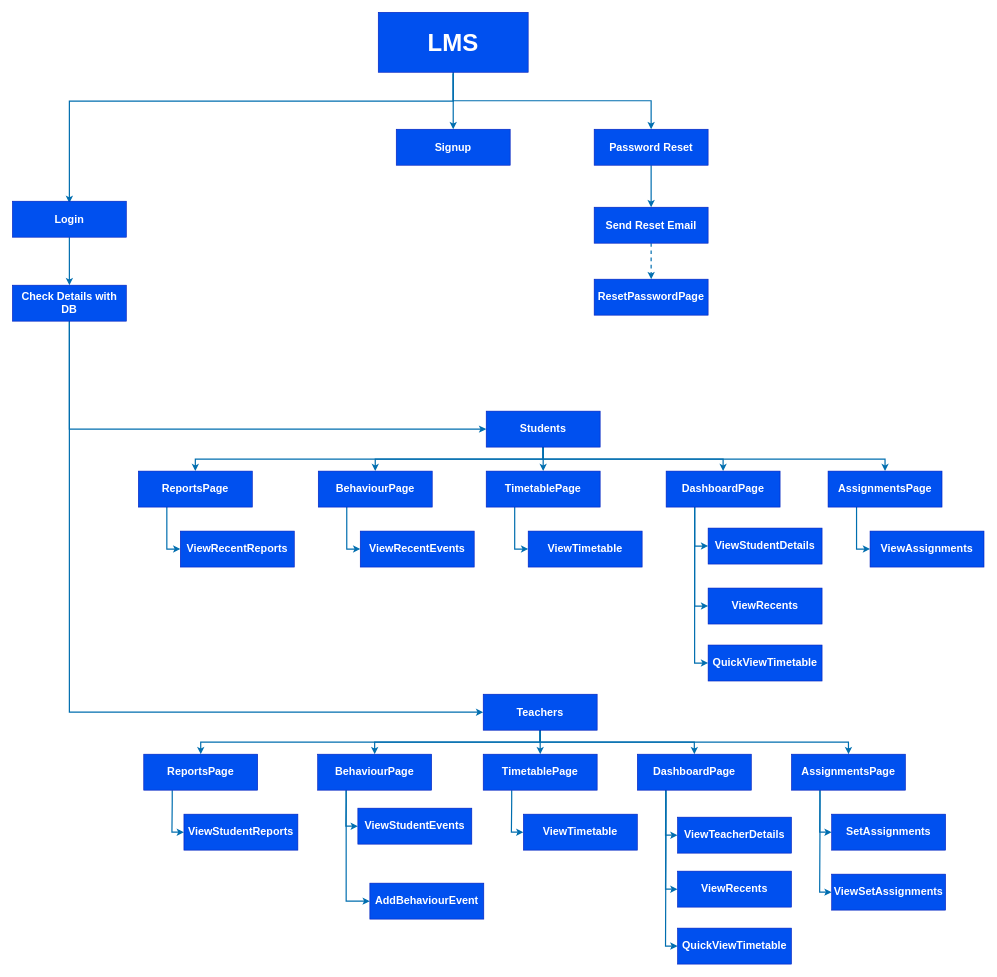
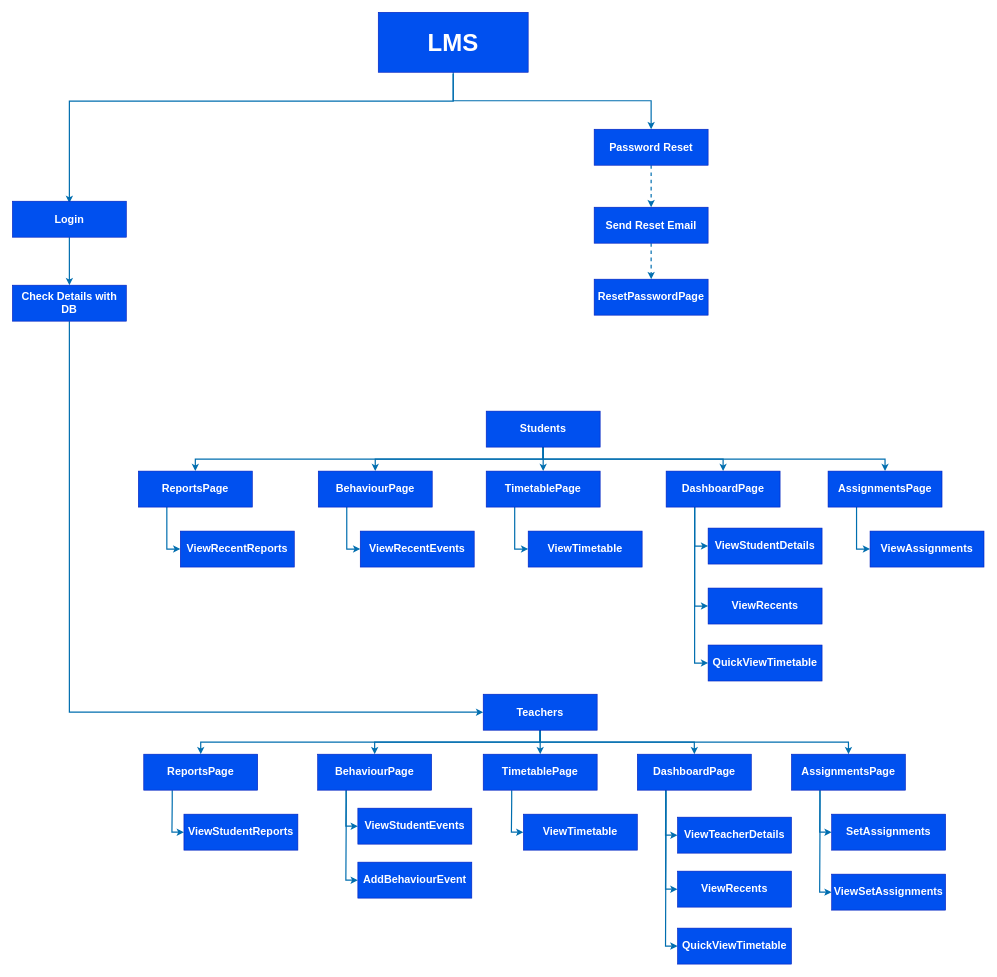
edge "LMS" -> "Signup": removed
node "Signup": removed
edge "Password Reset" -> "Send Reset Email": style solid -> dashed
edge "Check Details with DB" -> "Students": removed
node "AddBehaviourEvent": moved (427, 902) -> (415, 881)
